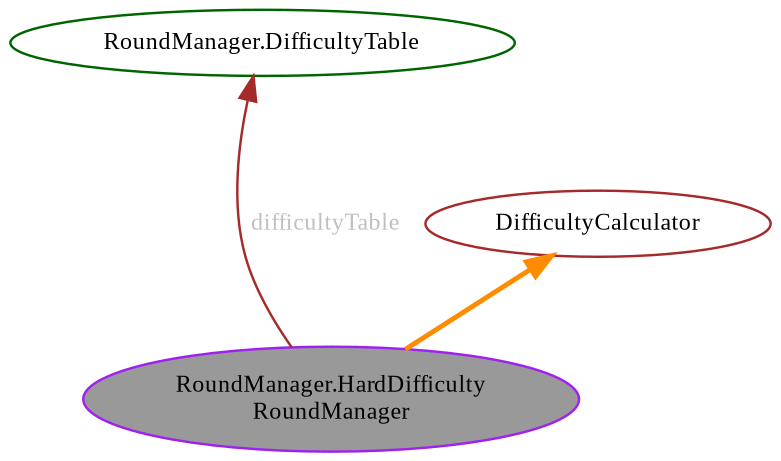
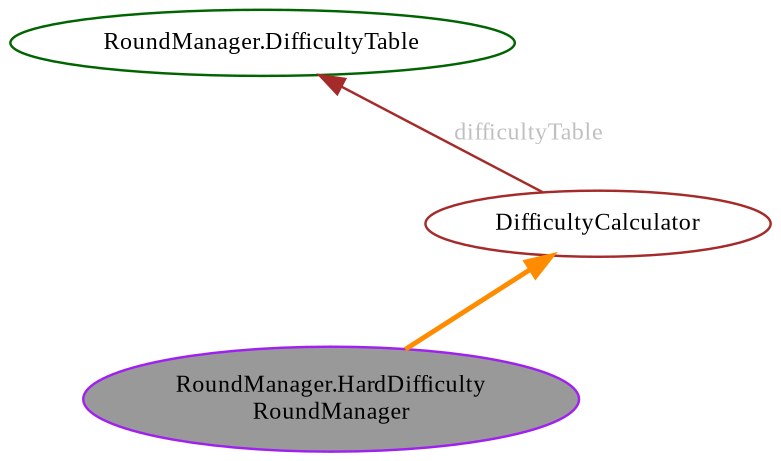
edge "RoundManager.HardDifficulty RoundManager" -> "RoundManager.DifficultyTable": now "DifficultyCalculator" -> "RoundManager.DifficultyTable"
